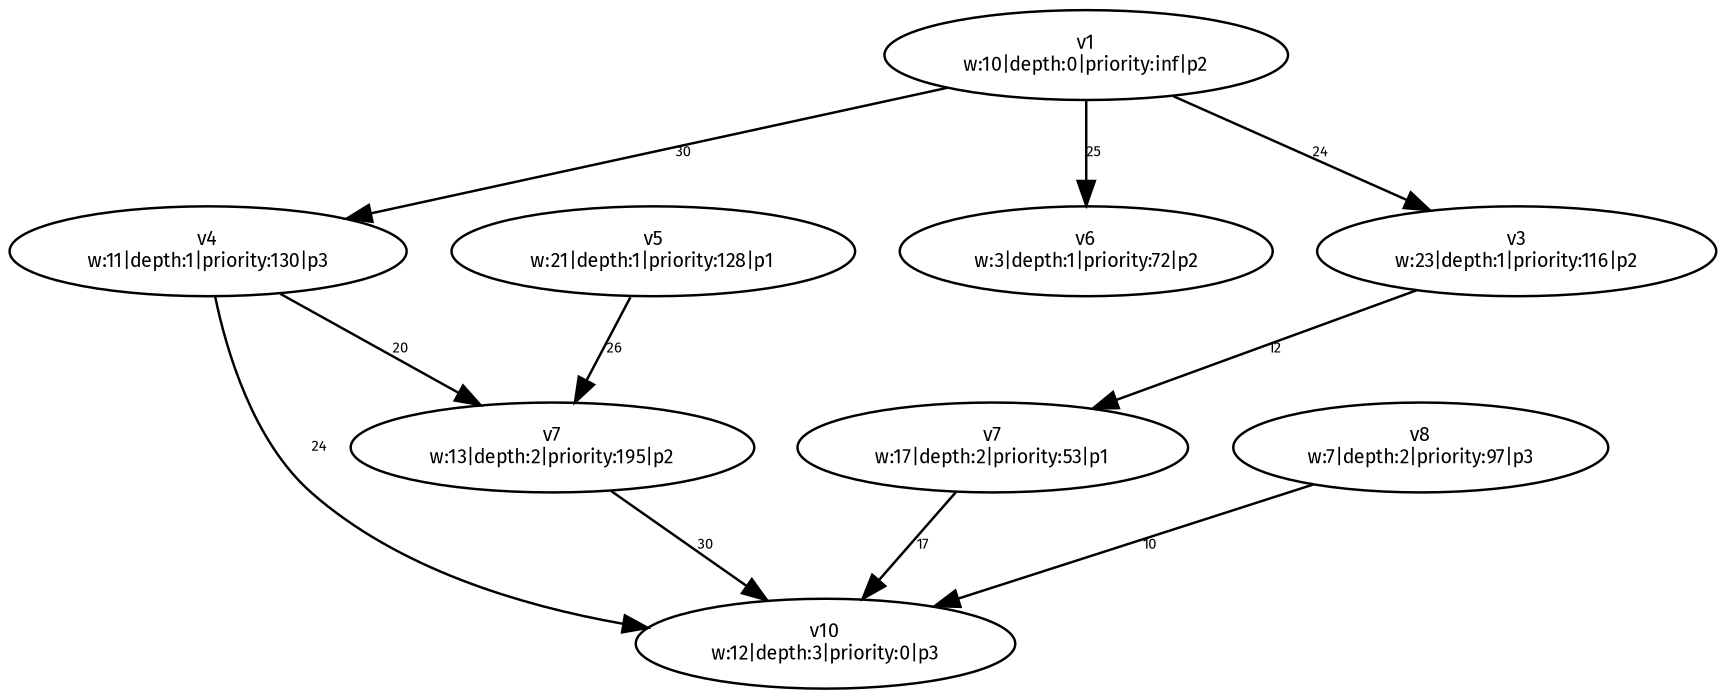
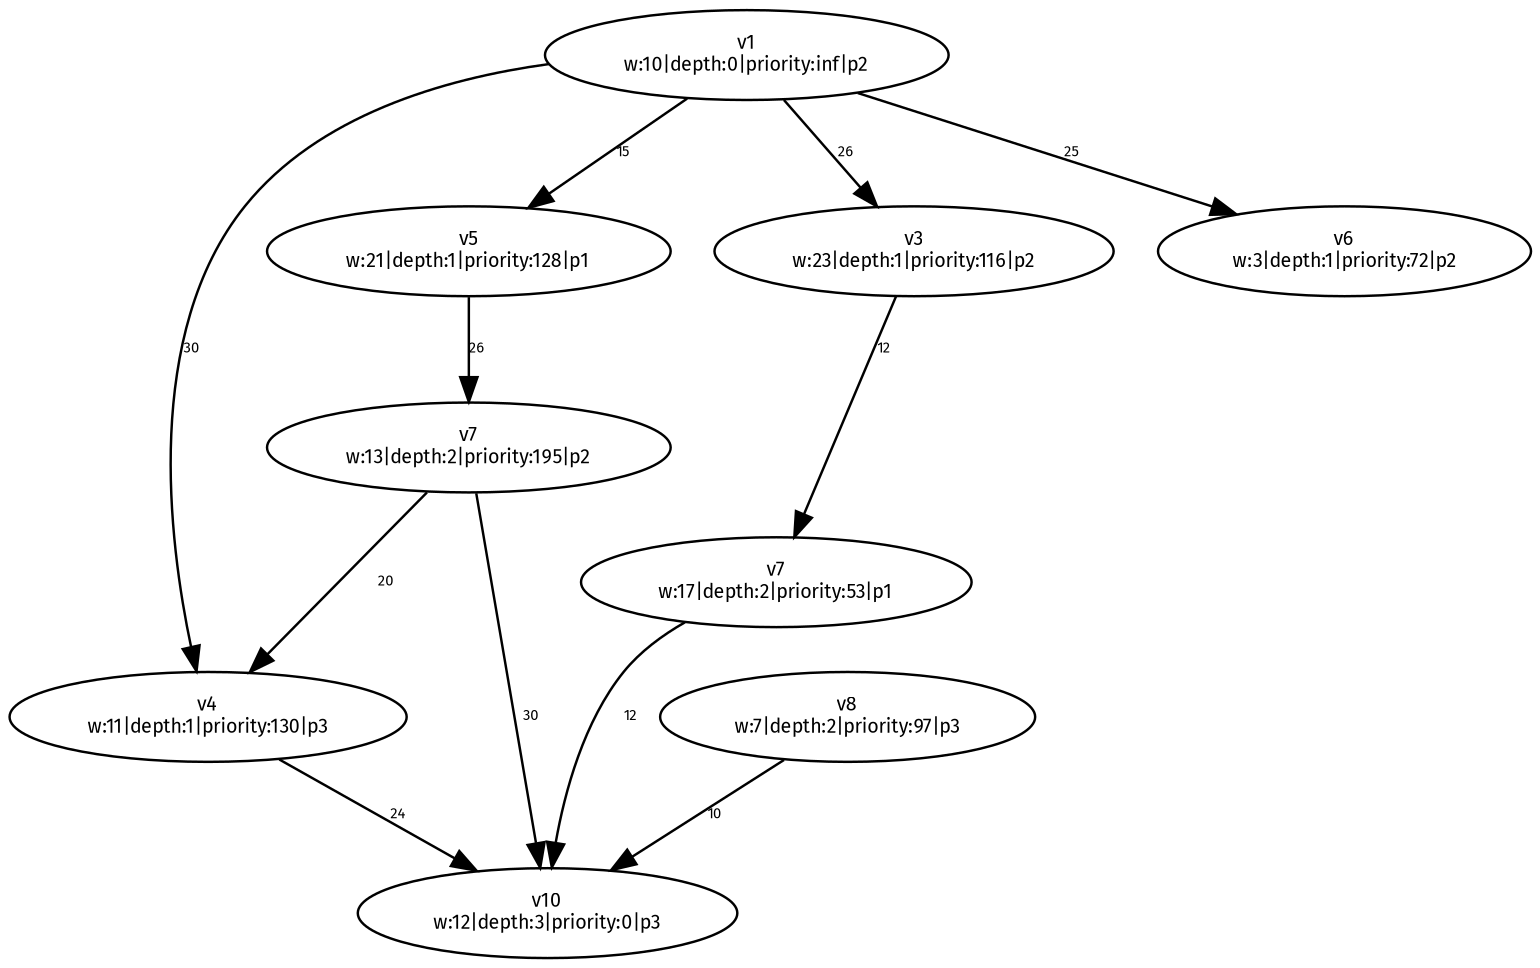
edge "v1 w:10|depth:0|priority:inf|p2" -> "v5 w:21|depth:1|priority:128|p1": added, label "15"
edge "v1 w:10|depth:0|priority:inf|p2" -> "v3 w:23|depth:1|priority:116|p2": label "24" -> "26"
edge "v4 w:11|depth:1|priority:130|p3" -> "v7 w:13|depth:2|priority:195|p2": reversed
edge "v7 w:17|depth:2|priority:53|p1" -> "v10 w:12|depth:3|priority:0|p3": label "17" -> "12"
